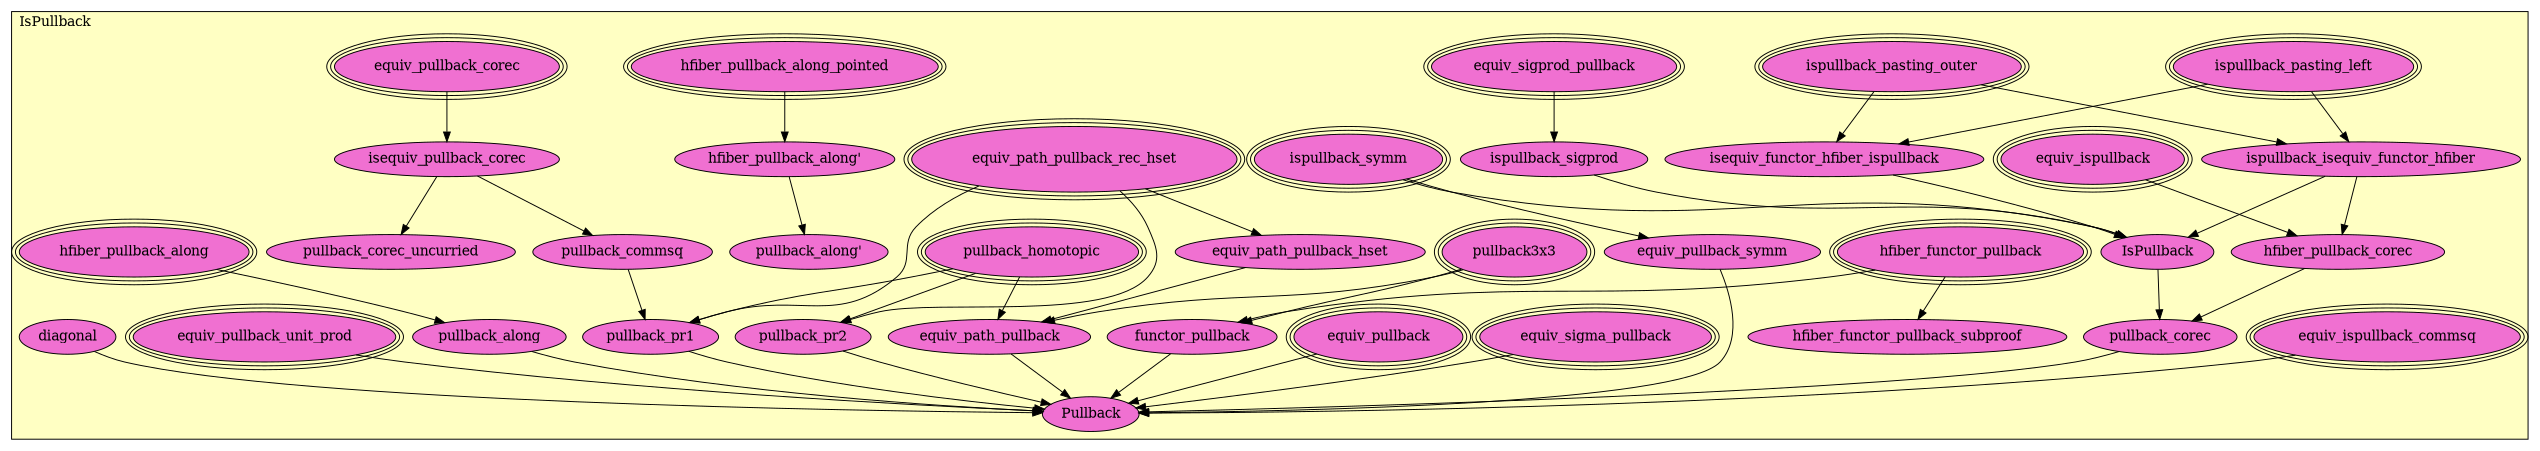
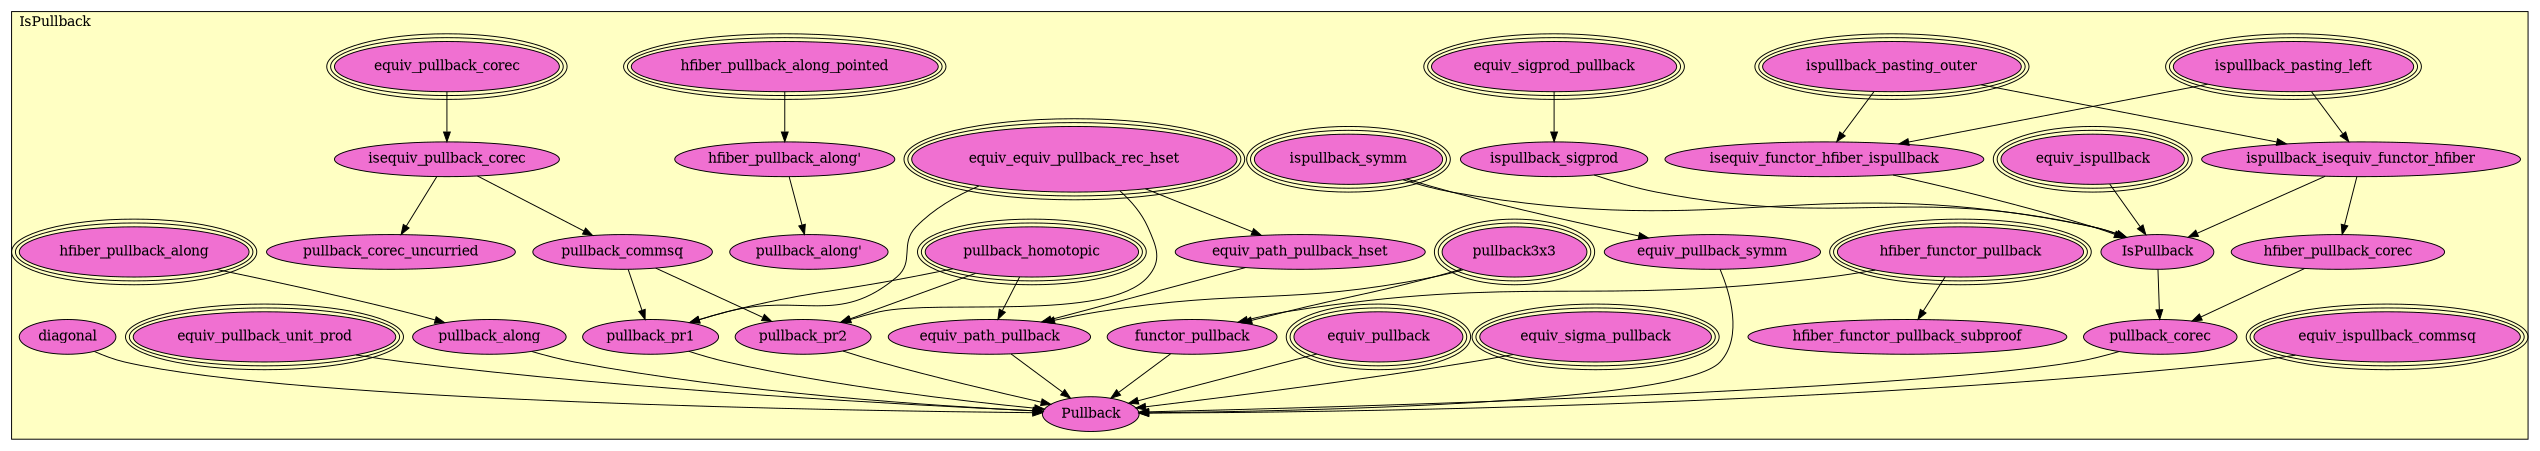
node "equiv_path_pullback_rec_hset": label "equiv_path_pullback_rec_hset" -> "equiv_equiv_pullback_rec_hset"
edge "equiv_ispullback" -> "hfiber_pullback_corec": now "equiv_ispullback" -> "IsPullback"
edge "pullback_commsq" -> "pullback_pr2": added
